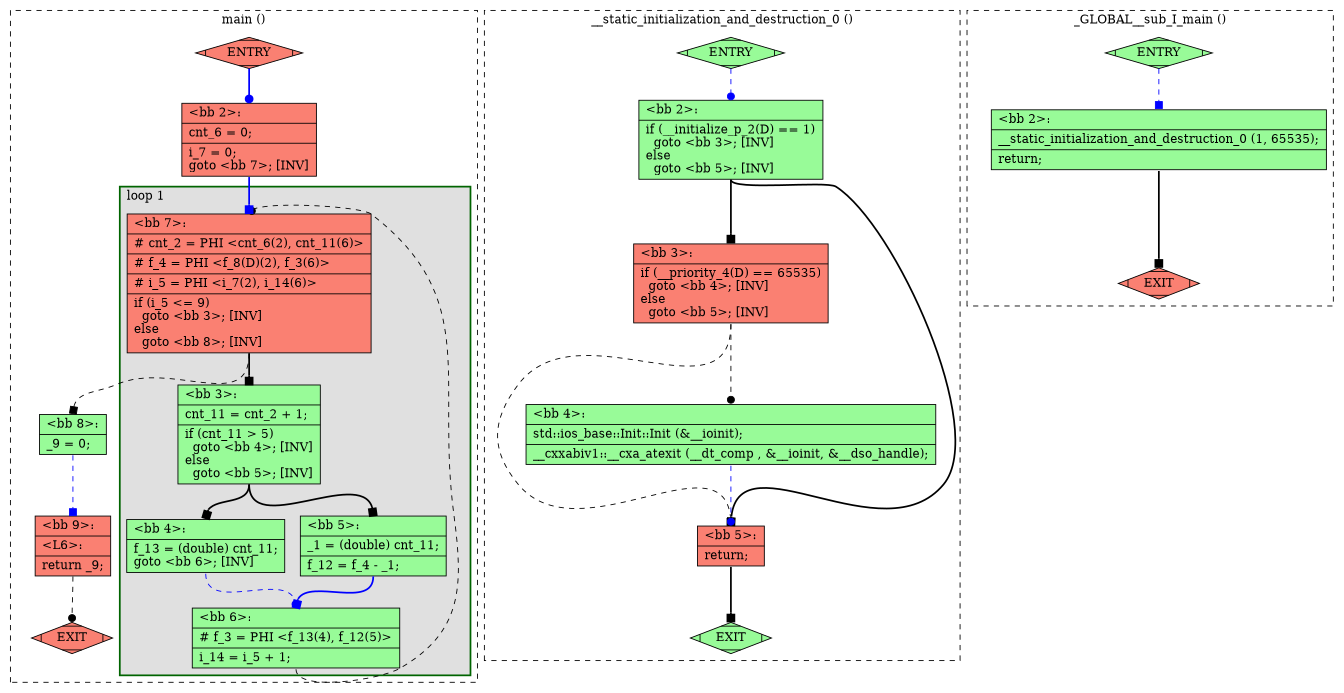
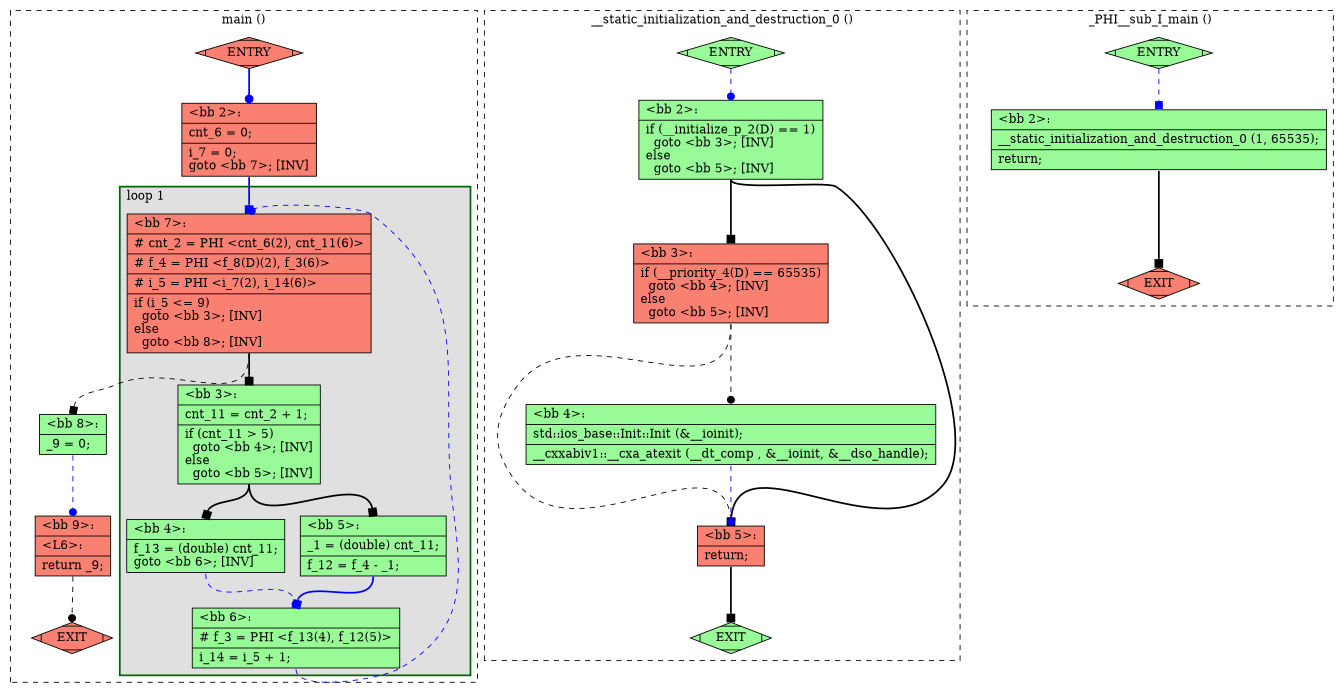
cluster "_GLOBAL__sub_I_main ()": label "_GLOBAL__sub_I_main ()" -> "_PHI__sub_I_main ()"
edge "<bb 6>:" -> "<bb 7>:": color black -> blue
edge "<bb 8>:" -> "<bb 9>:": arrowhead box -> dot
